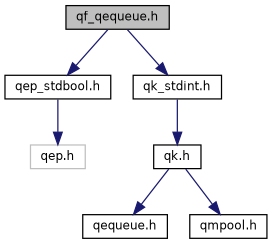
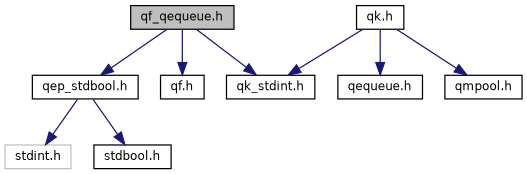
node "qf.h": added
edge "qk_stdint.h" -> "qk.h": reversed
node "qep.h": label "qep.h" -> "stdint.h"
node "stdbool.h": added
